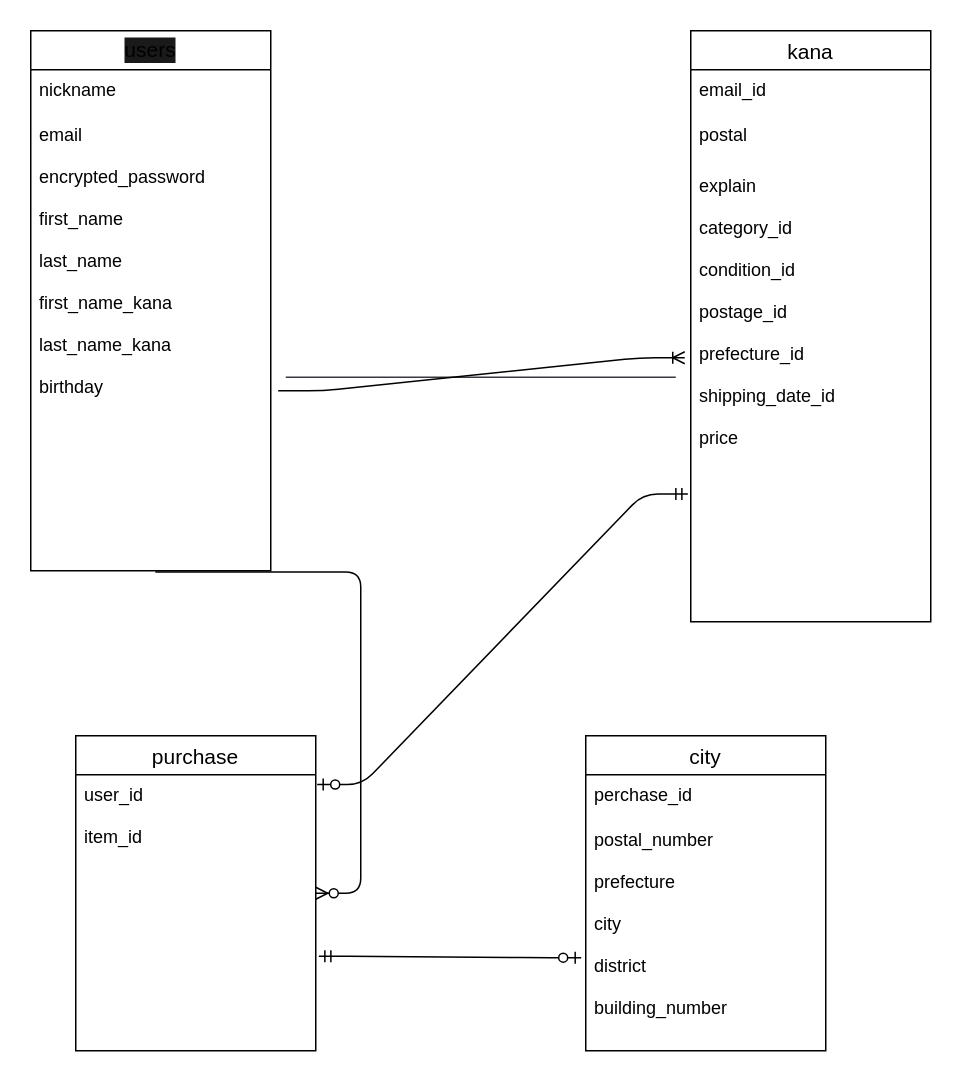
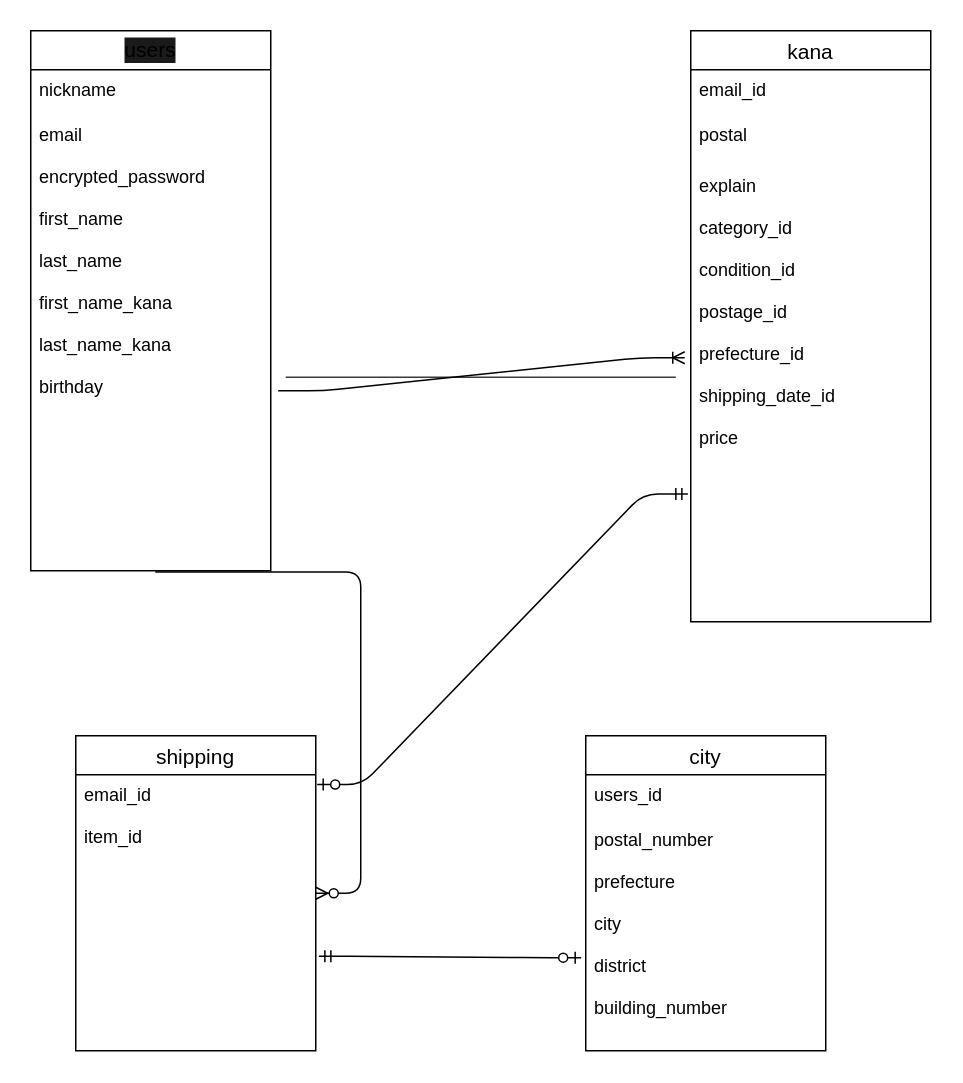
node "purchase": label "purchase" -> "shipping"
node "user_id item_id": label "user_id item_id" -> "email_id item_id"
node "perchase_id postal_number": label "perchase_id postal_number" -> "users_id postal_number"
